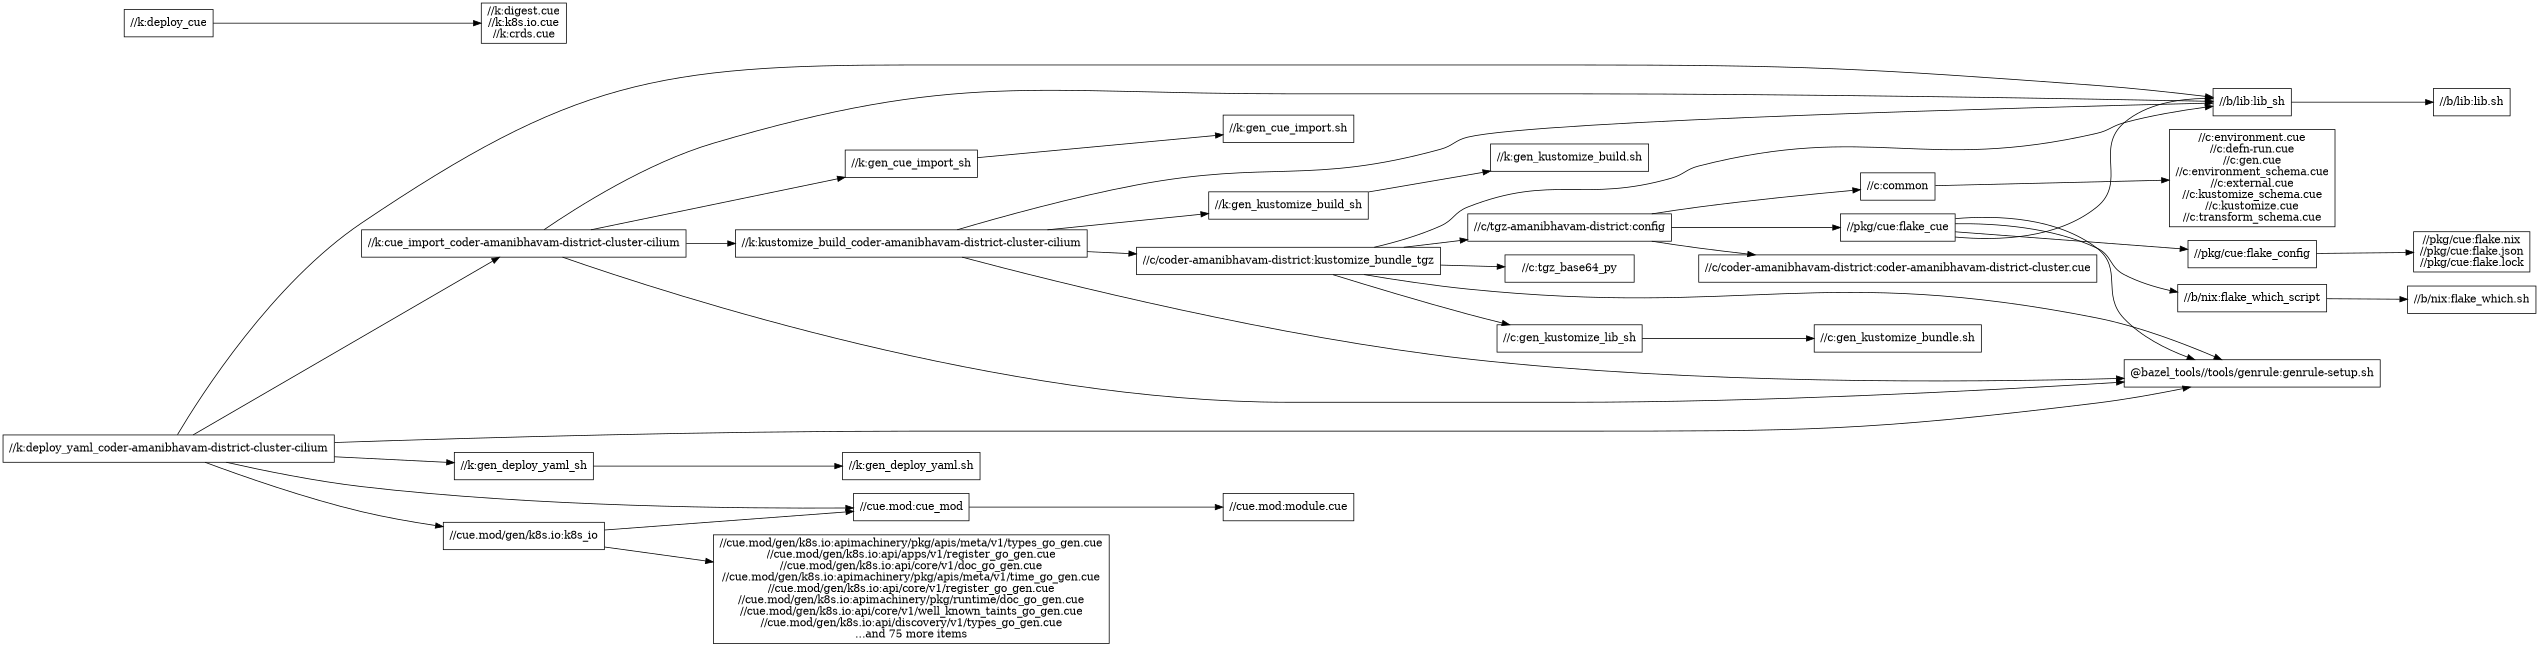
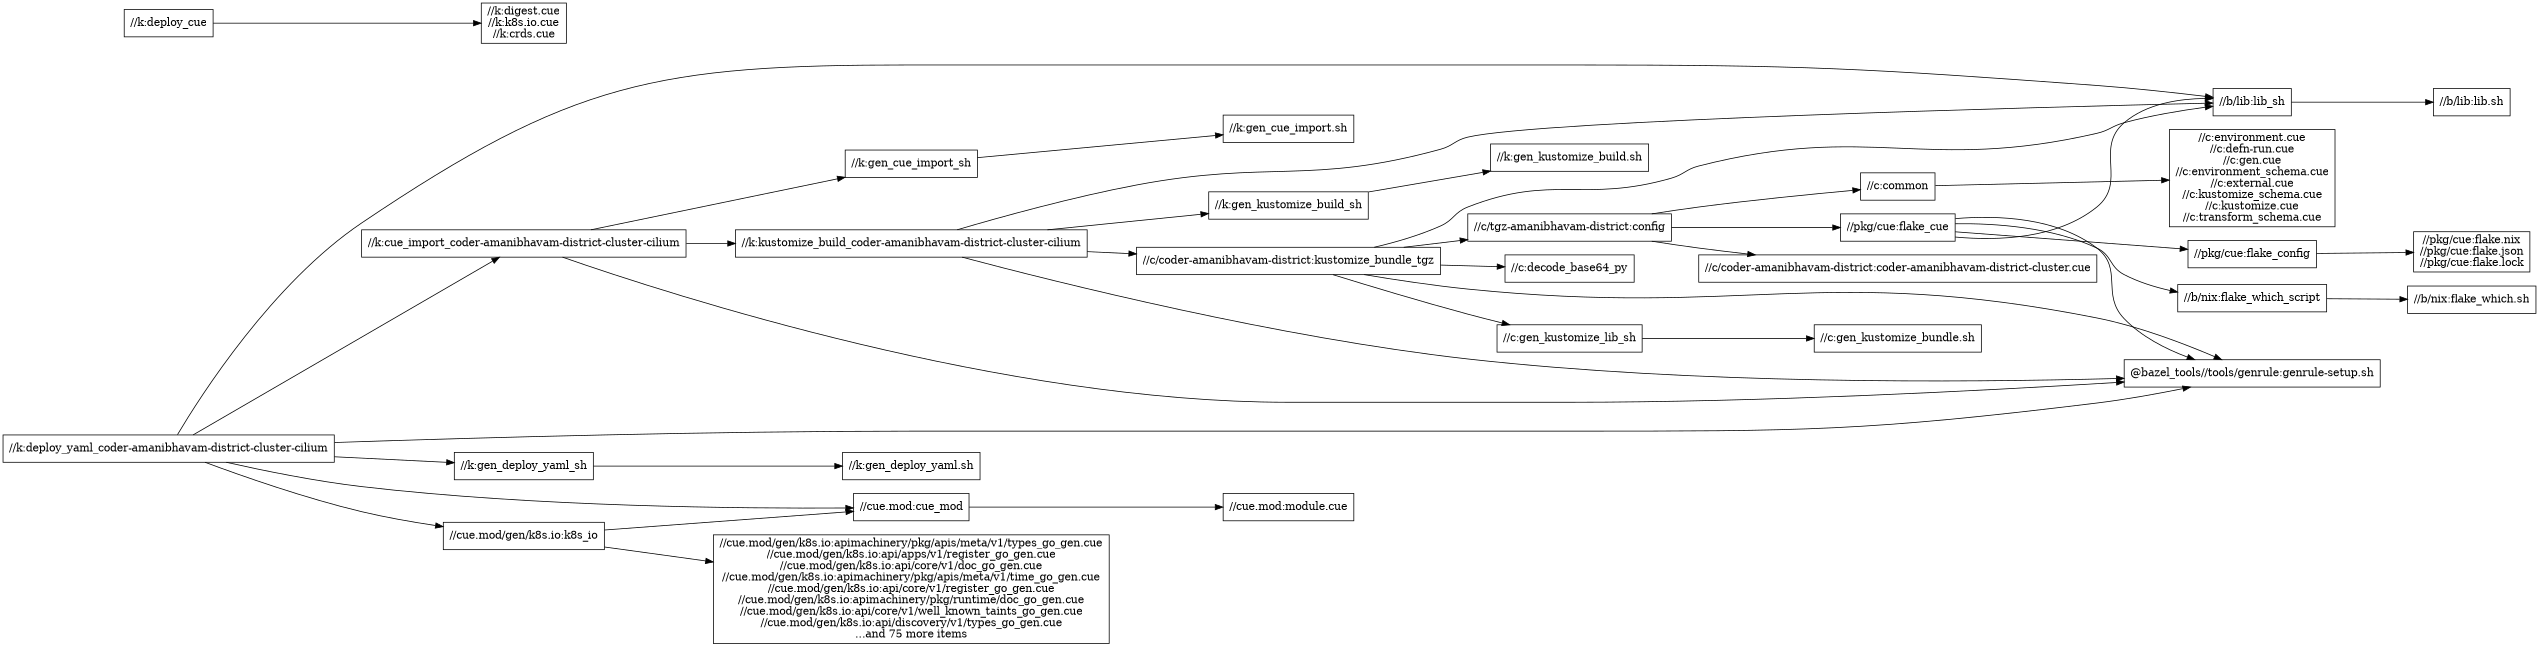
edge "//k:cue_import_coder-amanibhavam-district-cluster-cilium" -> "//b/lib:lib_sh": removed
node "//c:tgz_base64_py": label "//c:tgz_base64_py" -> "//c:decode_base64_py"
